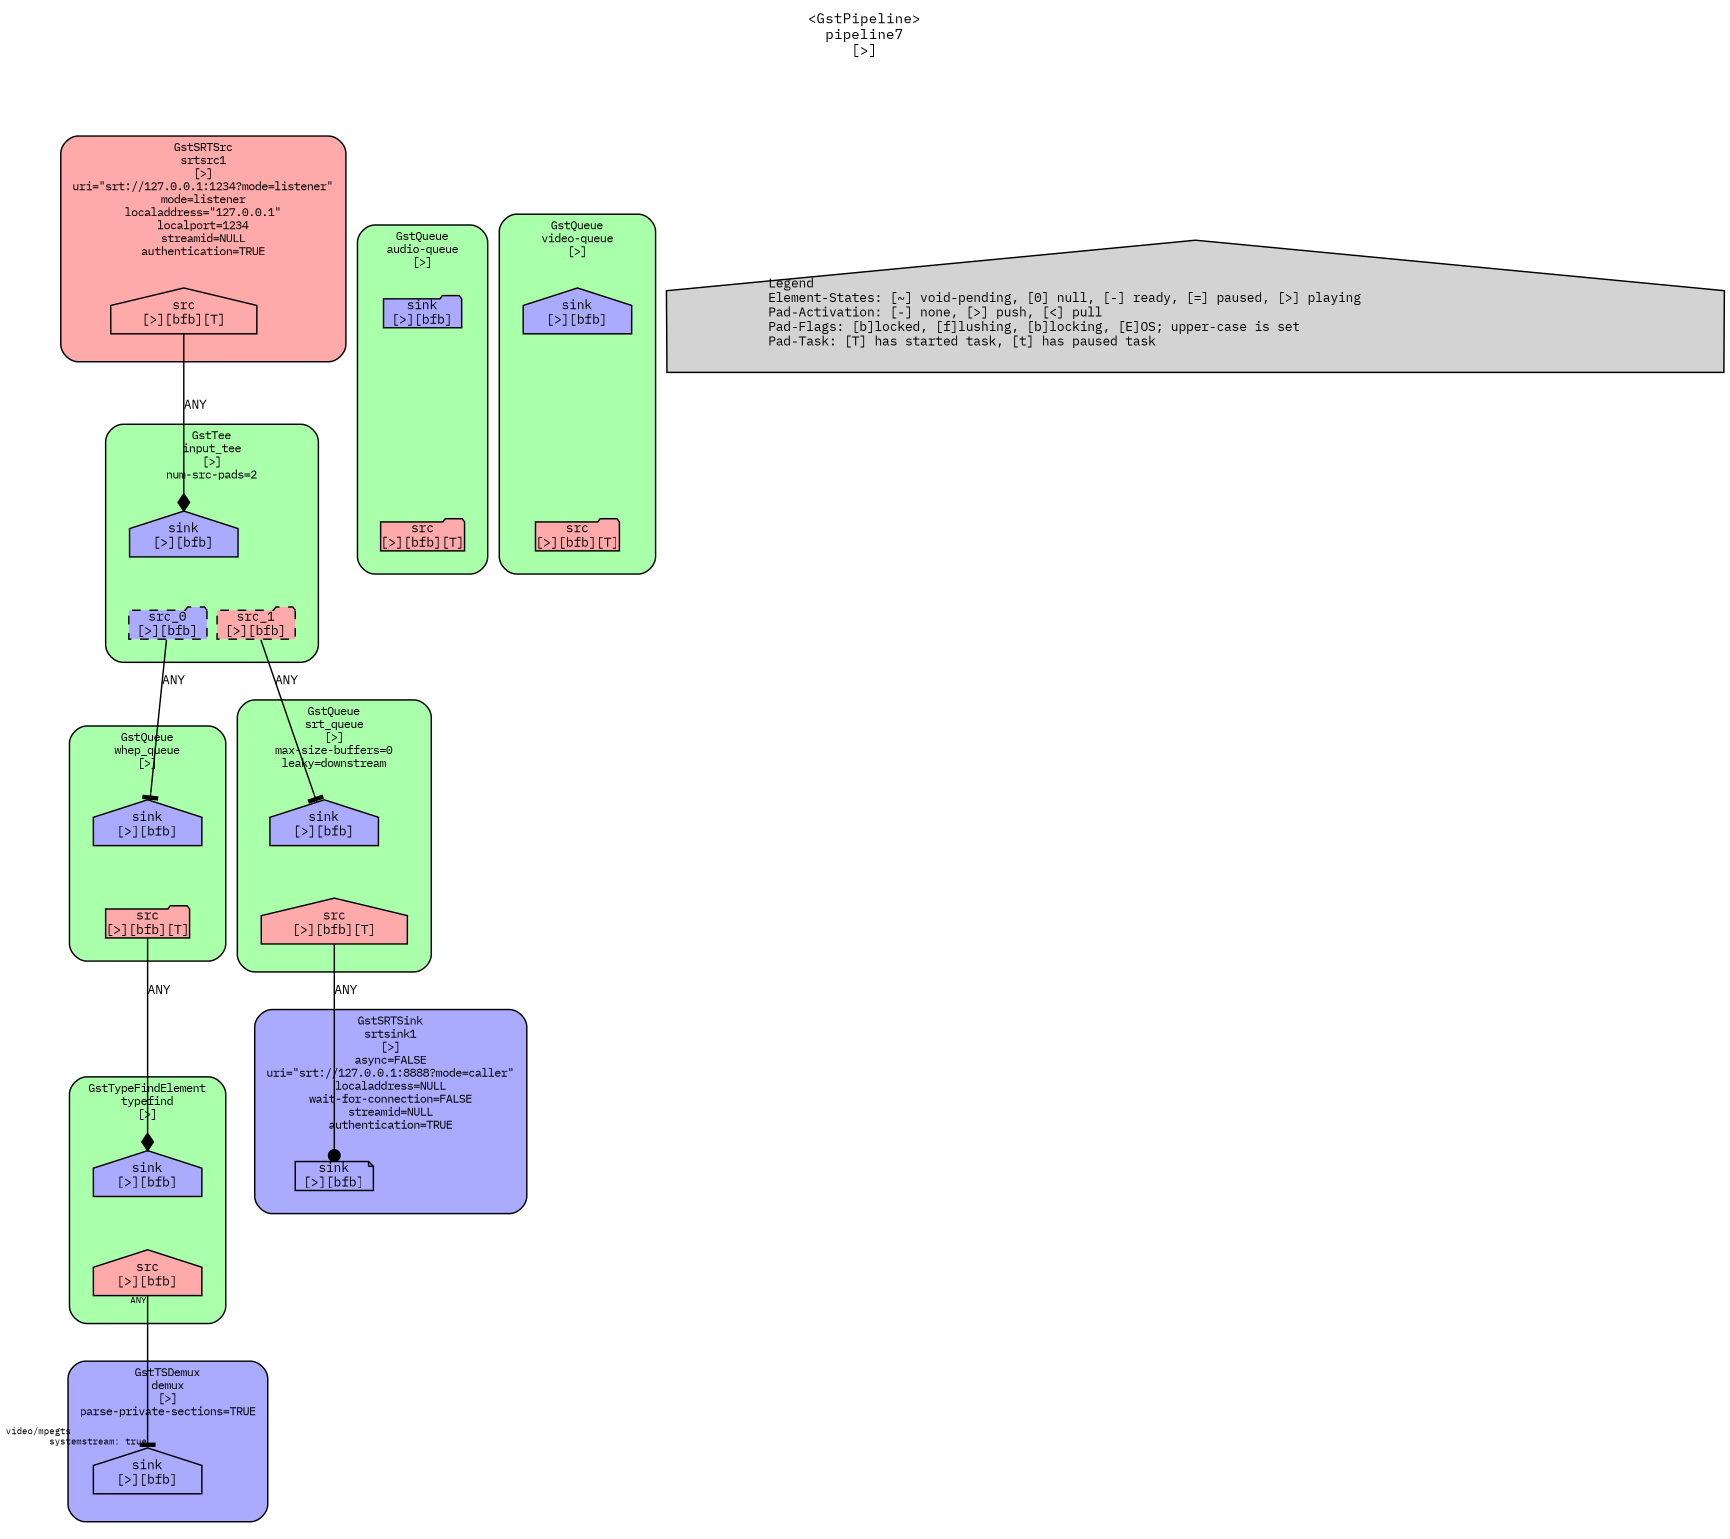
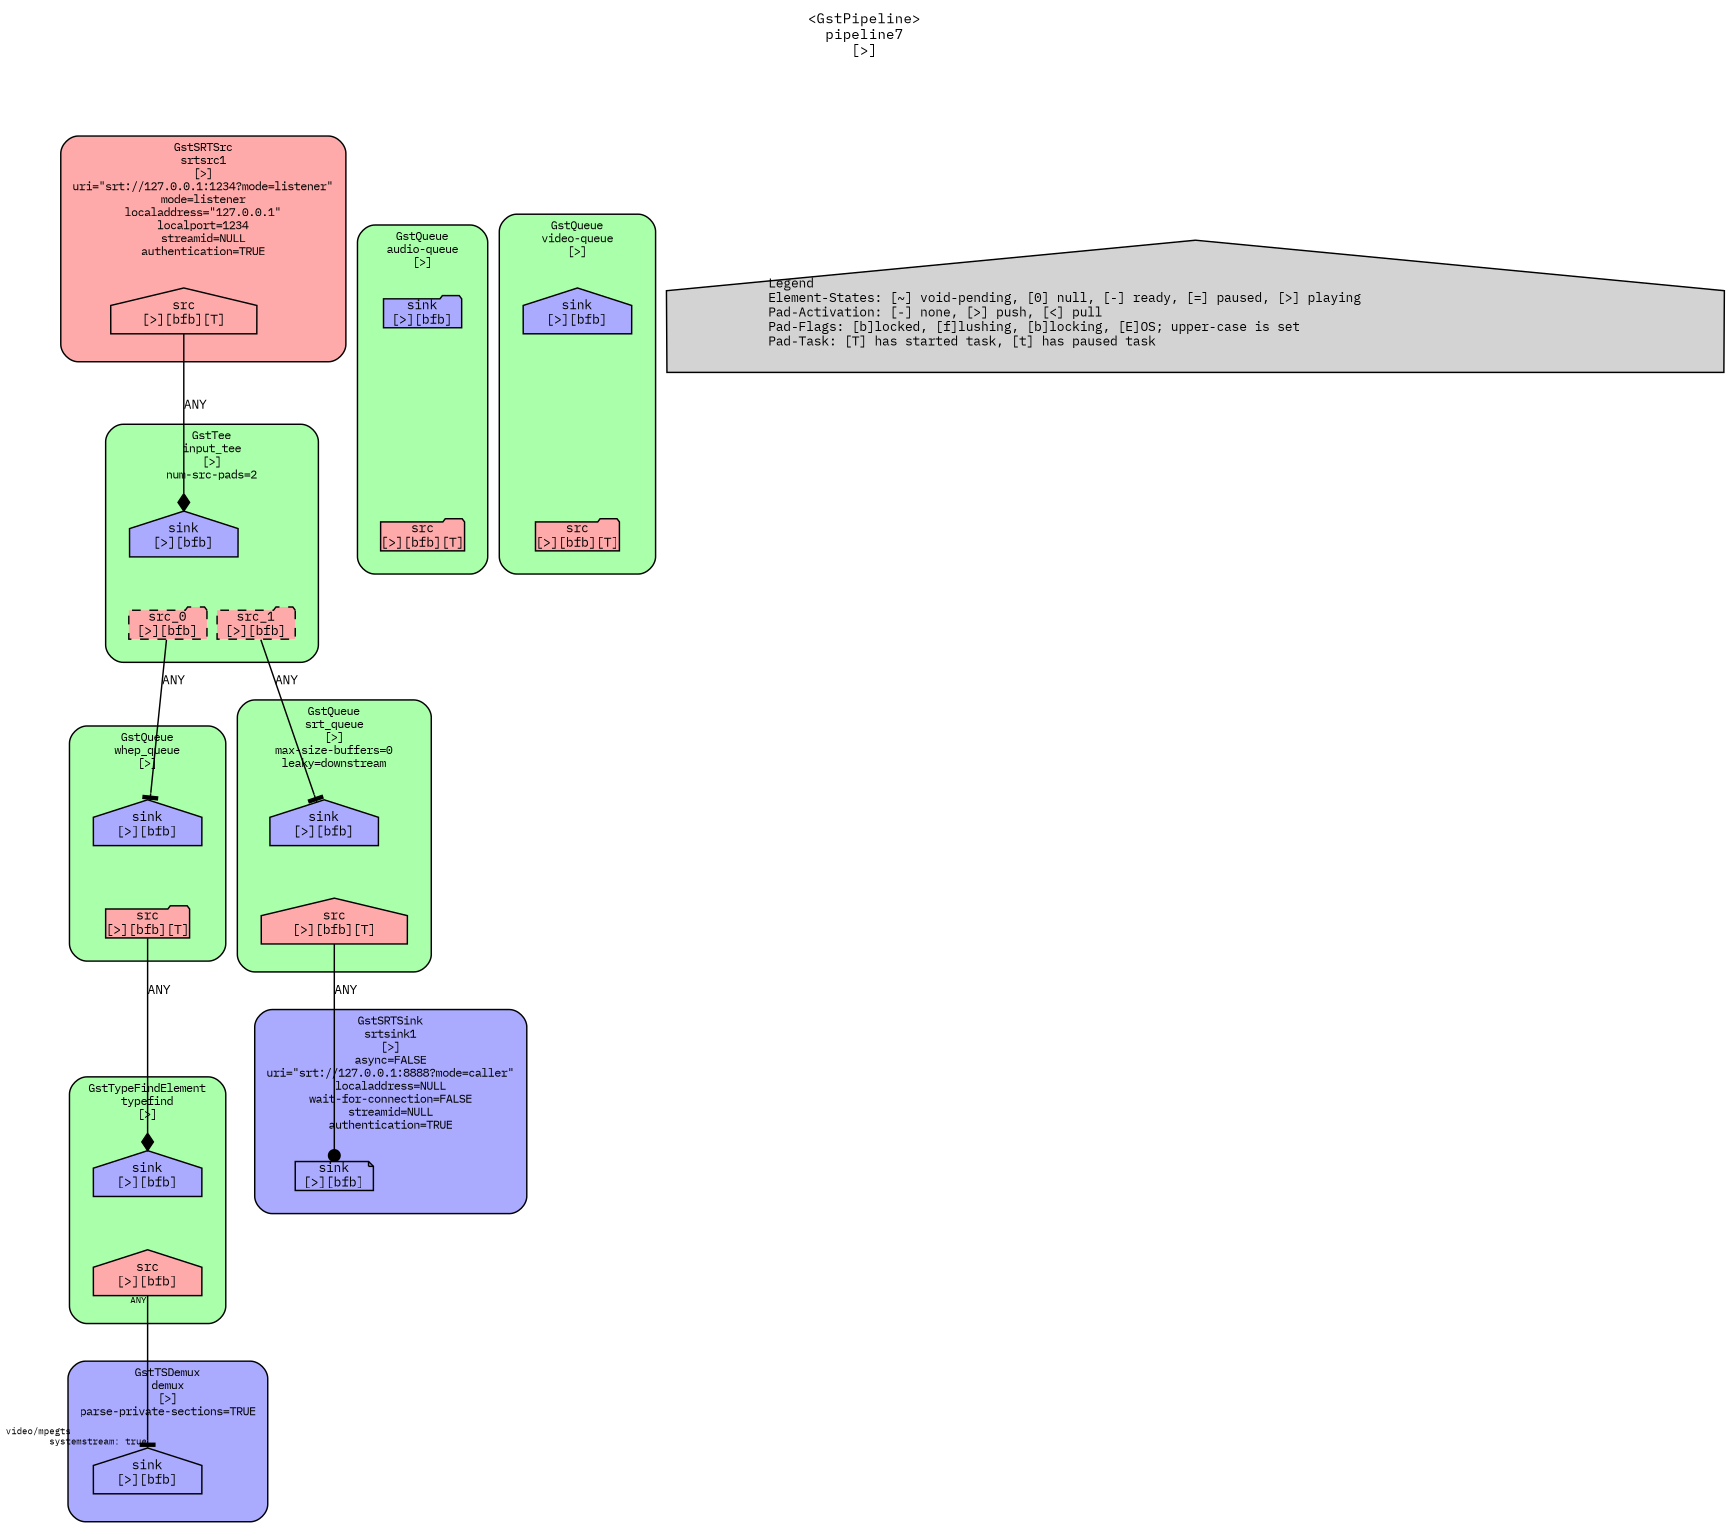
node "src_0 [>][bfb]": fillcolor #aaaaff -> #ffaaaa
